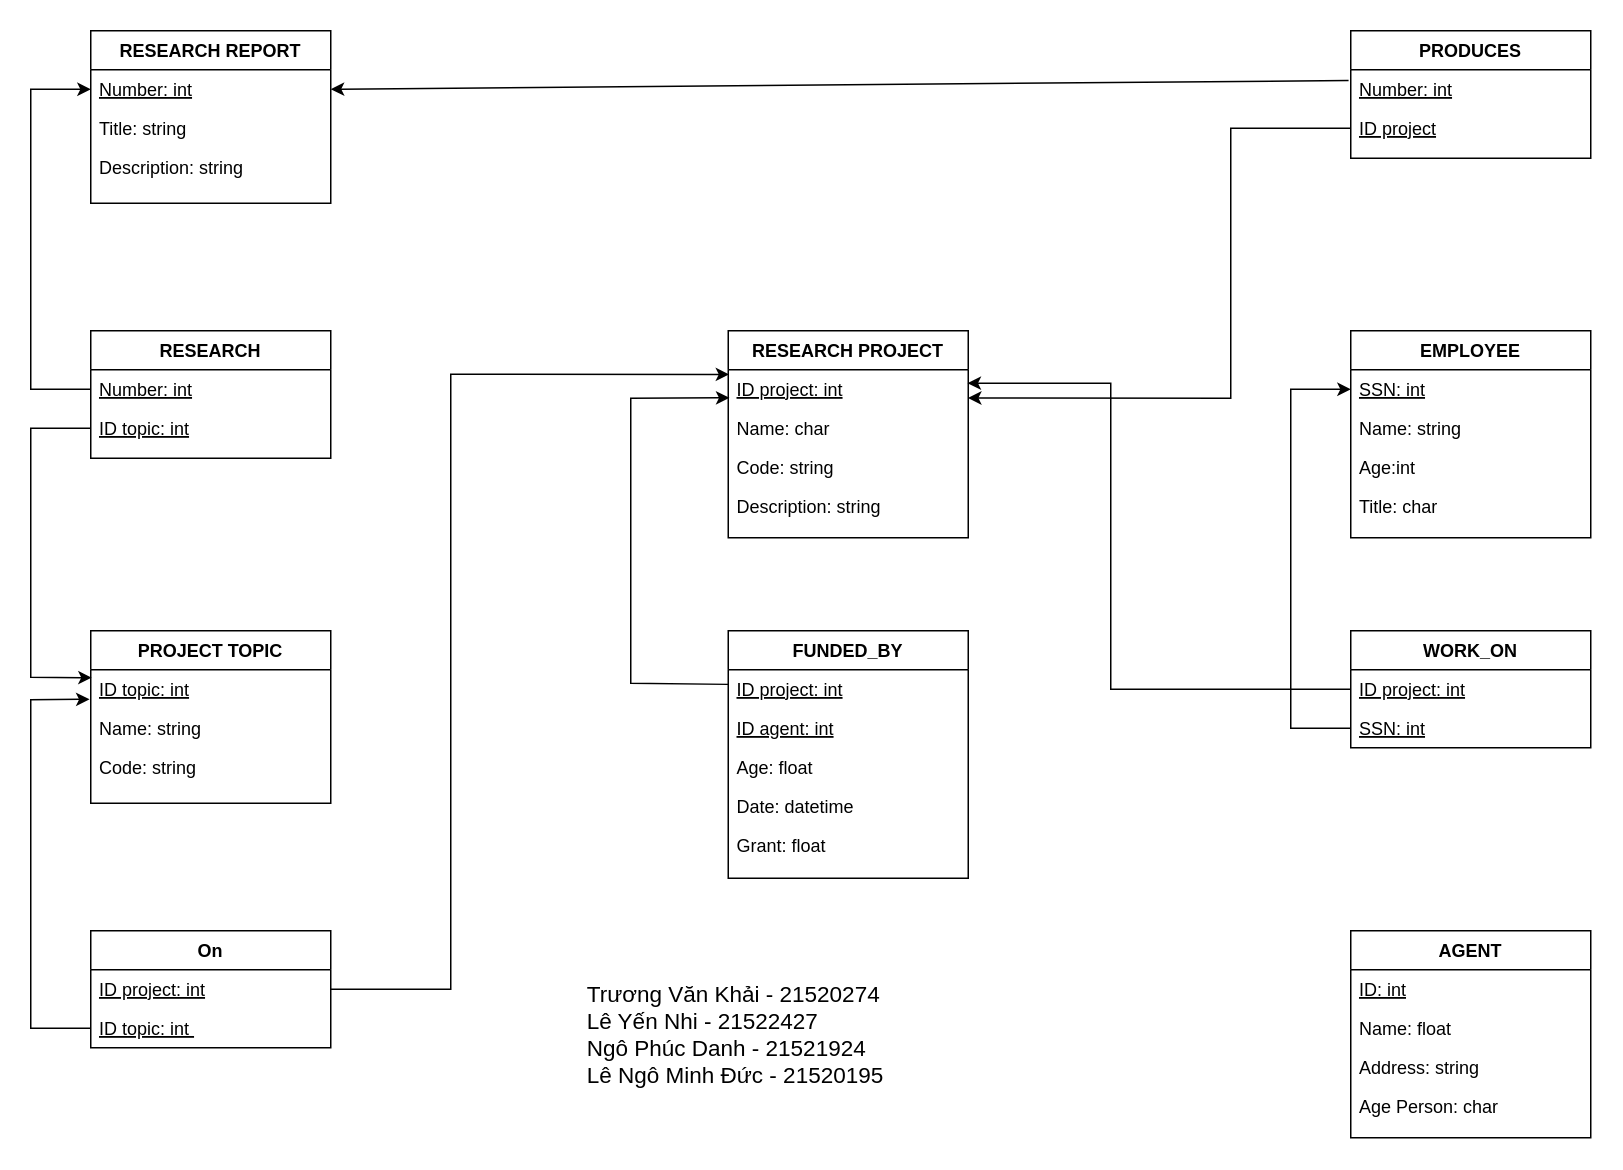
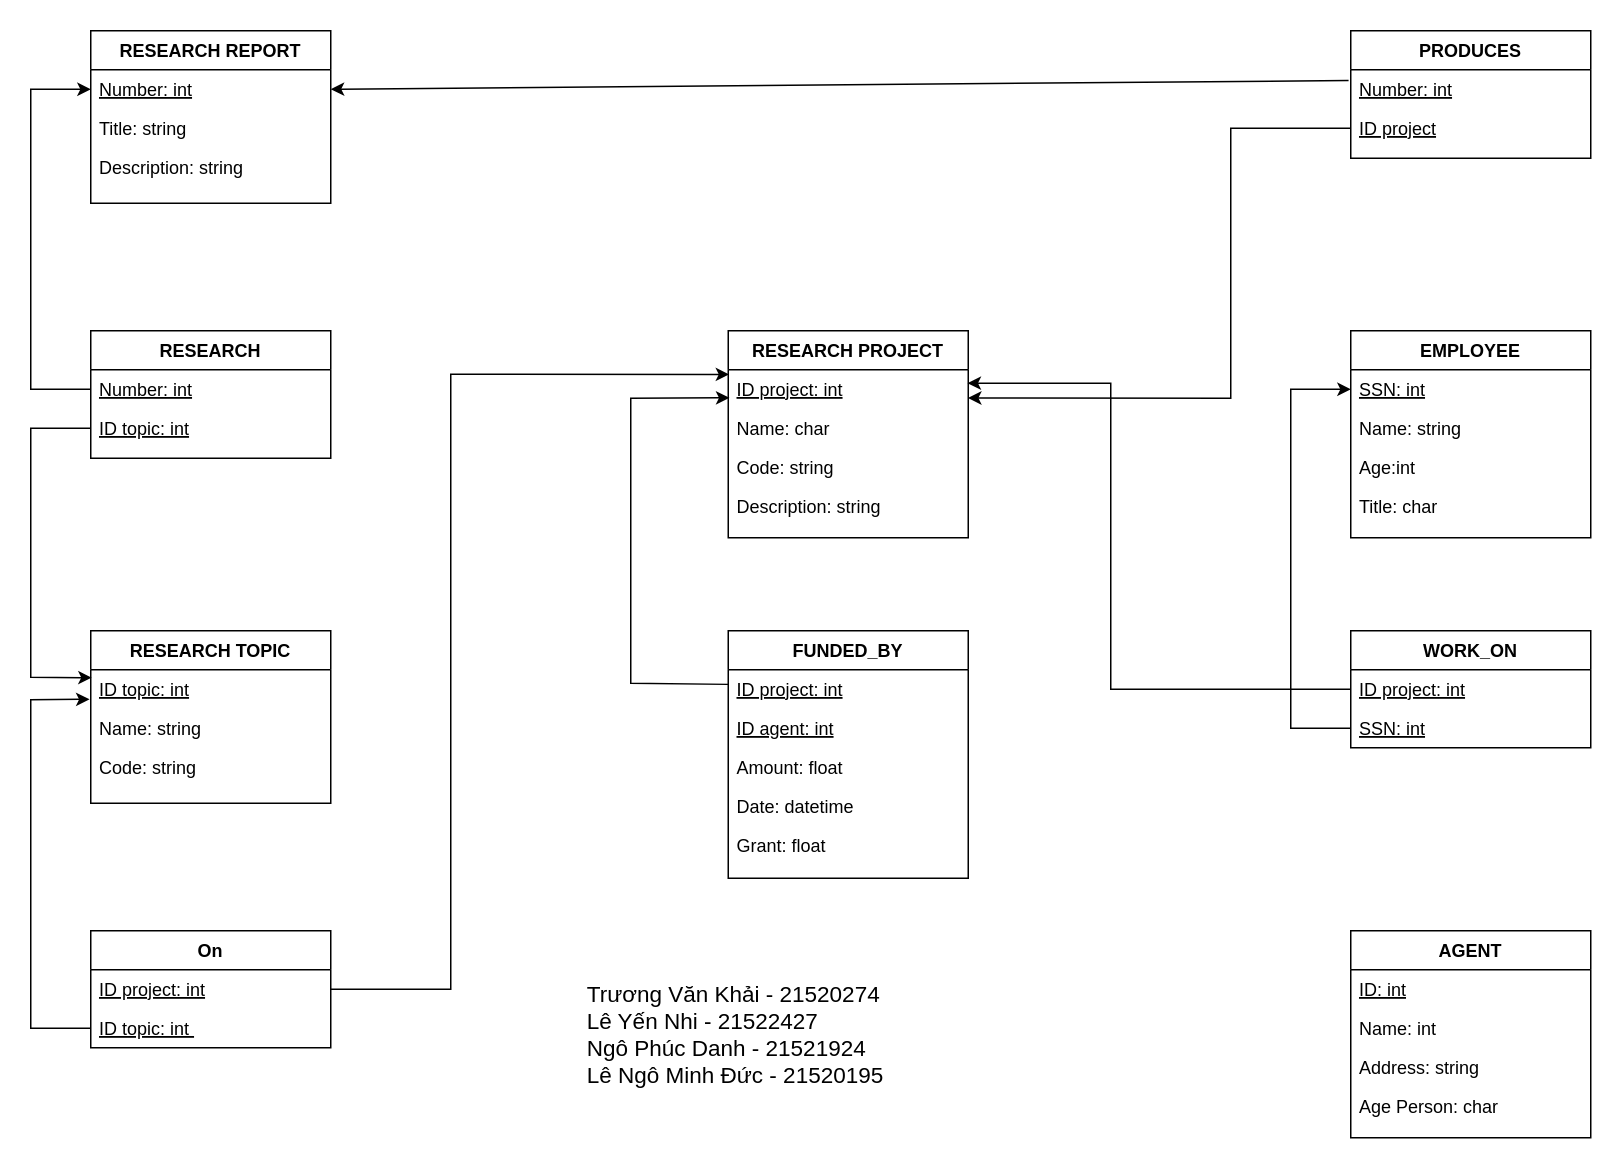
node "PROJECT TOPIC": label "PROJECT TOPIC" -> "RESEARCH TOPIC"
node "Age: float": label "Age: float" -> "Amount: float"
node "Name: float": label "Name: float" -> "Name: int"
